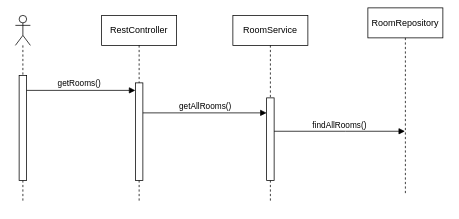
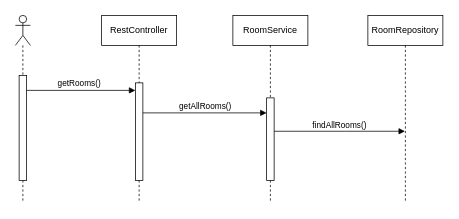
node "RoomRepository": moved (405, 102) -> (405, 109)
